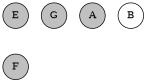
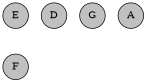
node "D": added
node "B": removed
